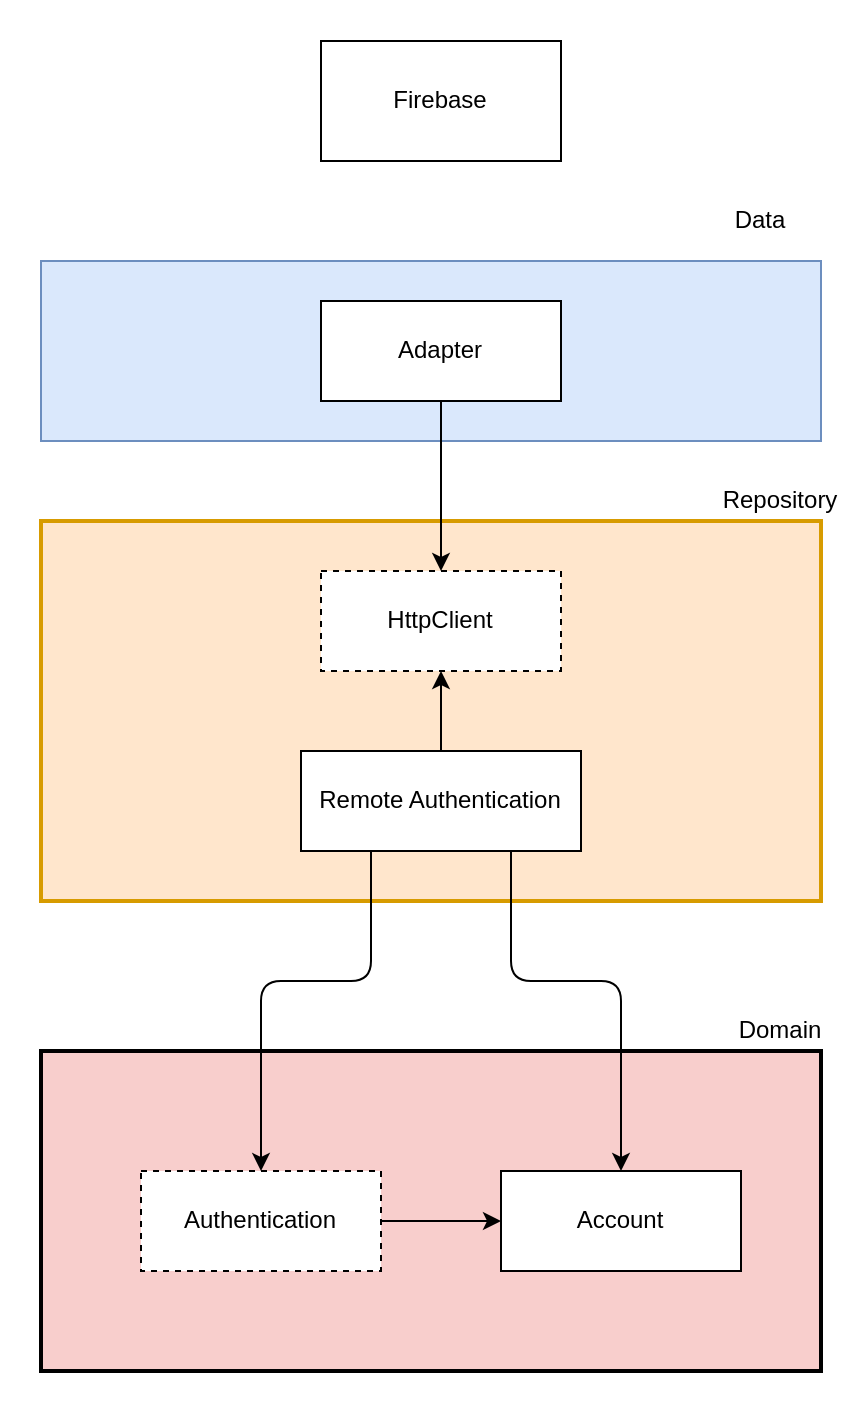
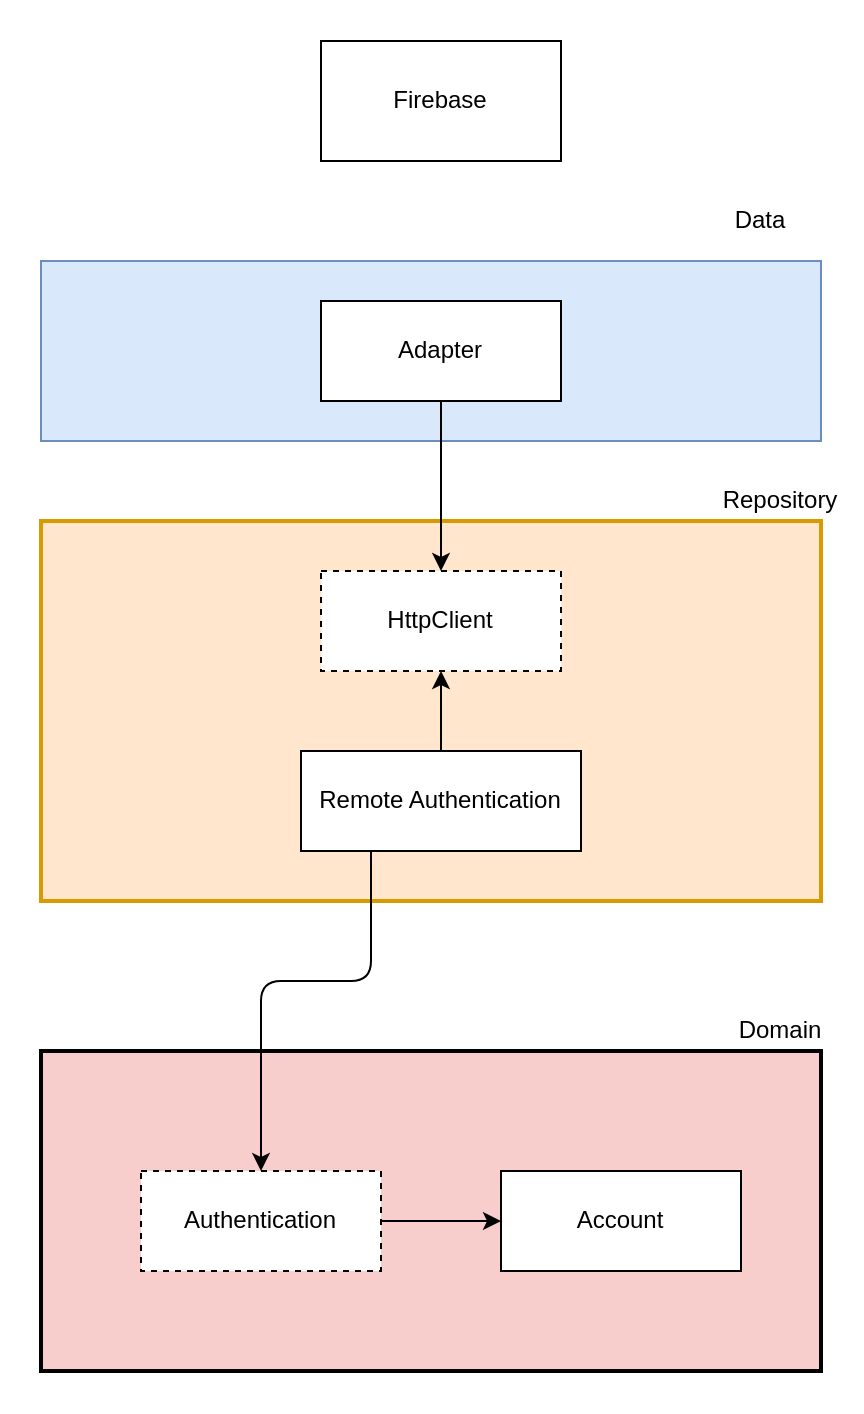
edge "Remote Authentication" -> "Account": removed
